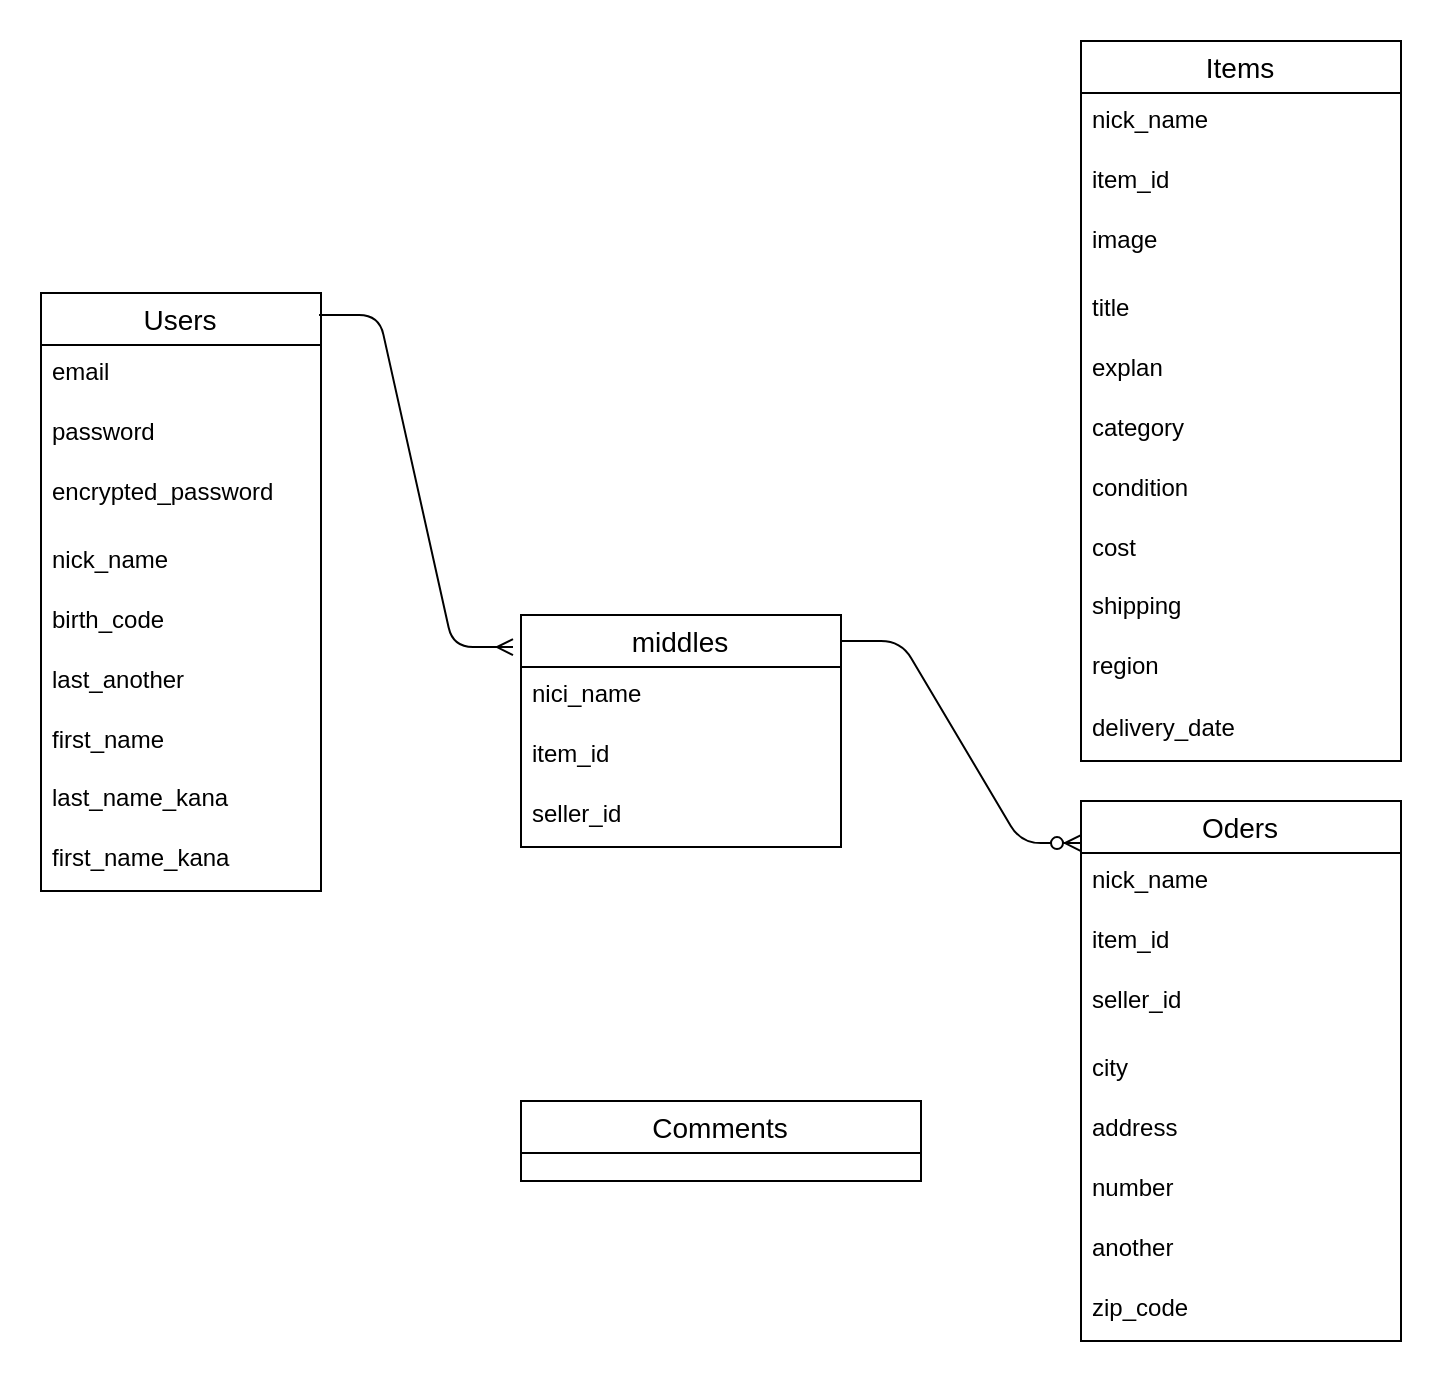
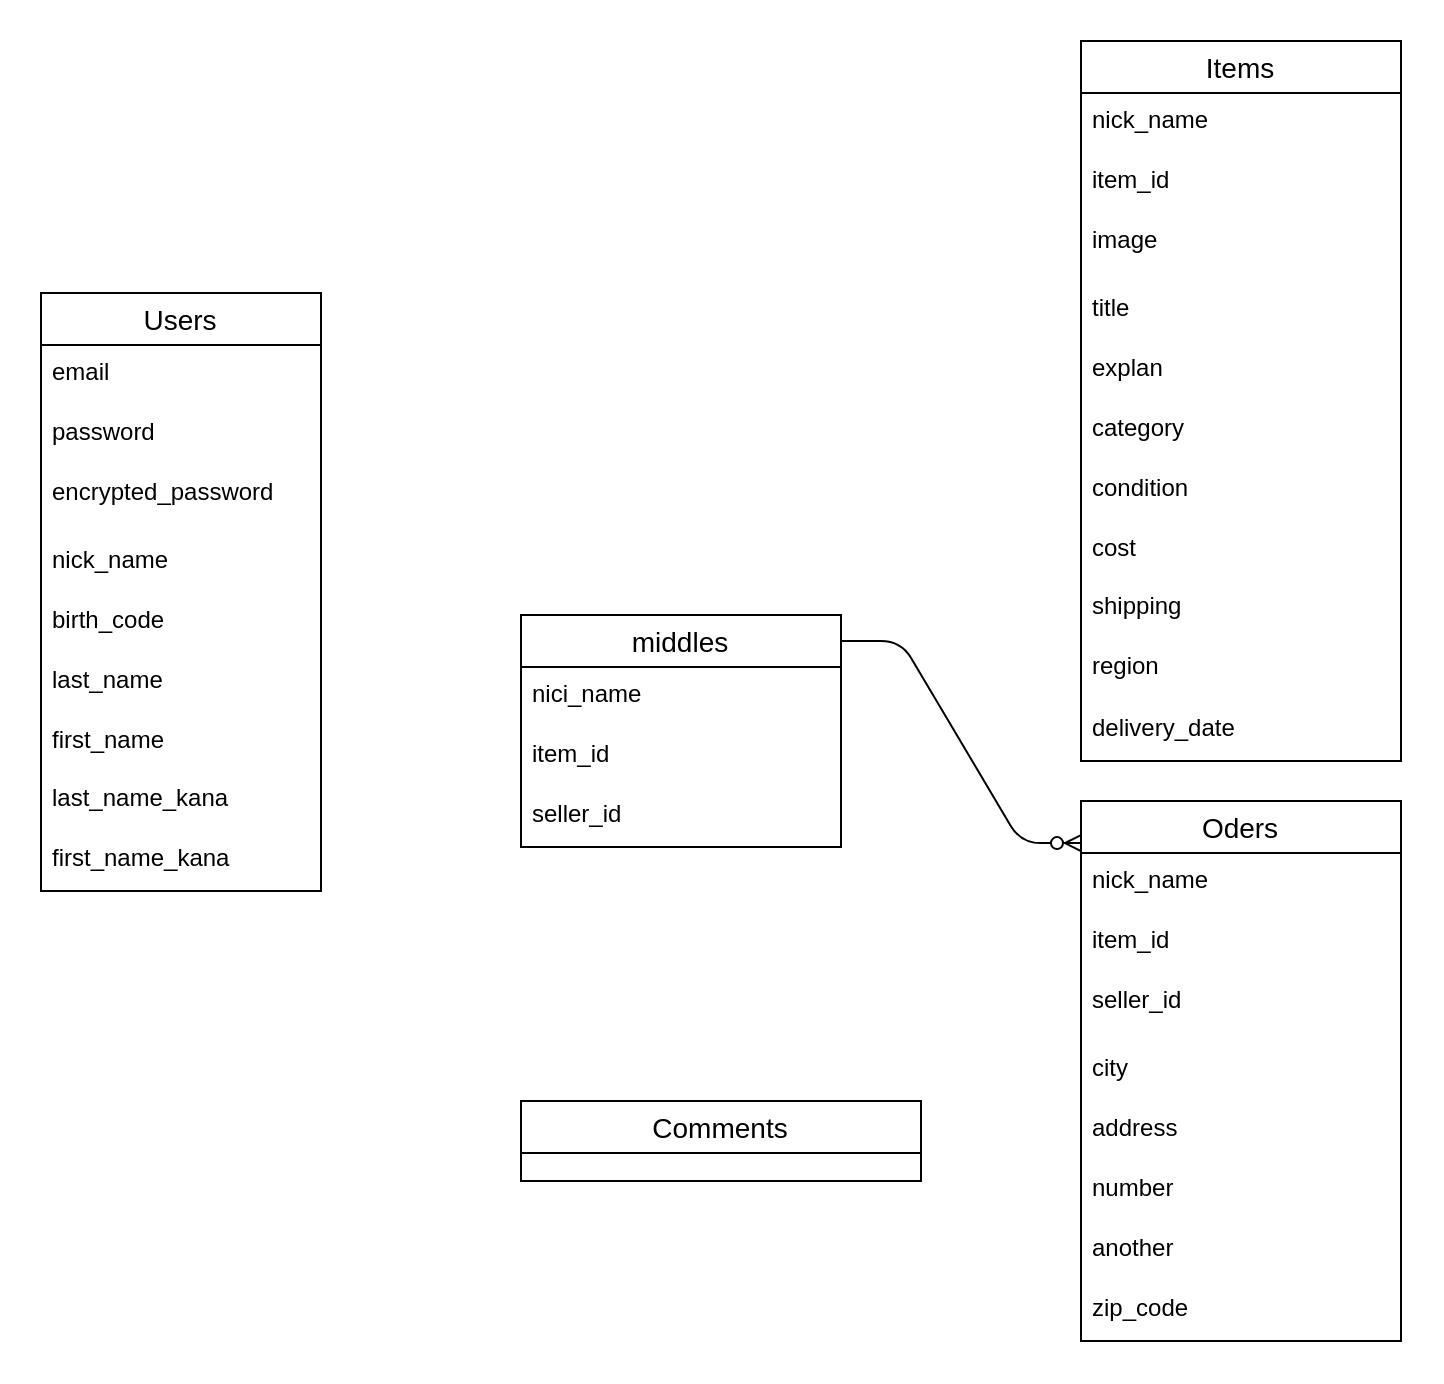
edge "Users" -> "middles": removed
node "last_another": label "last_another" -> "last_name"
